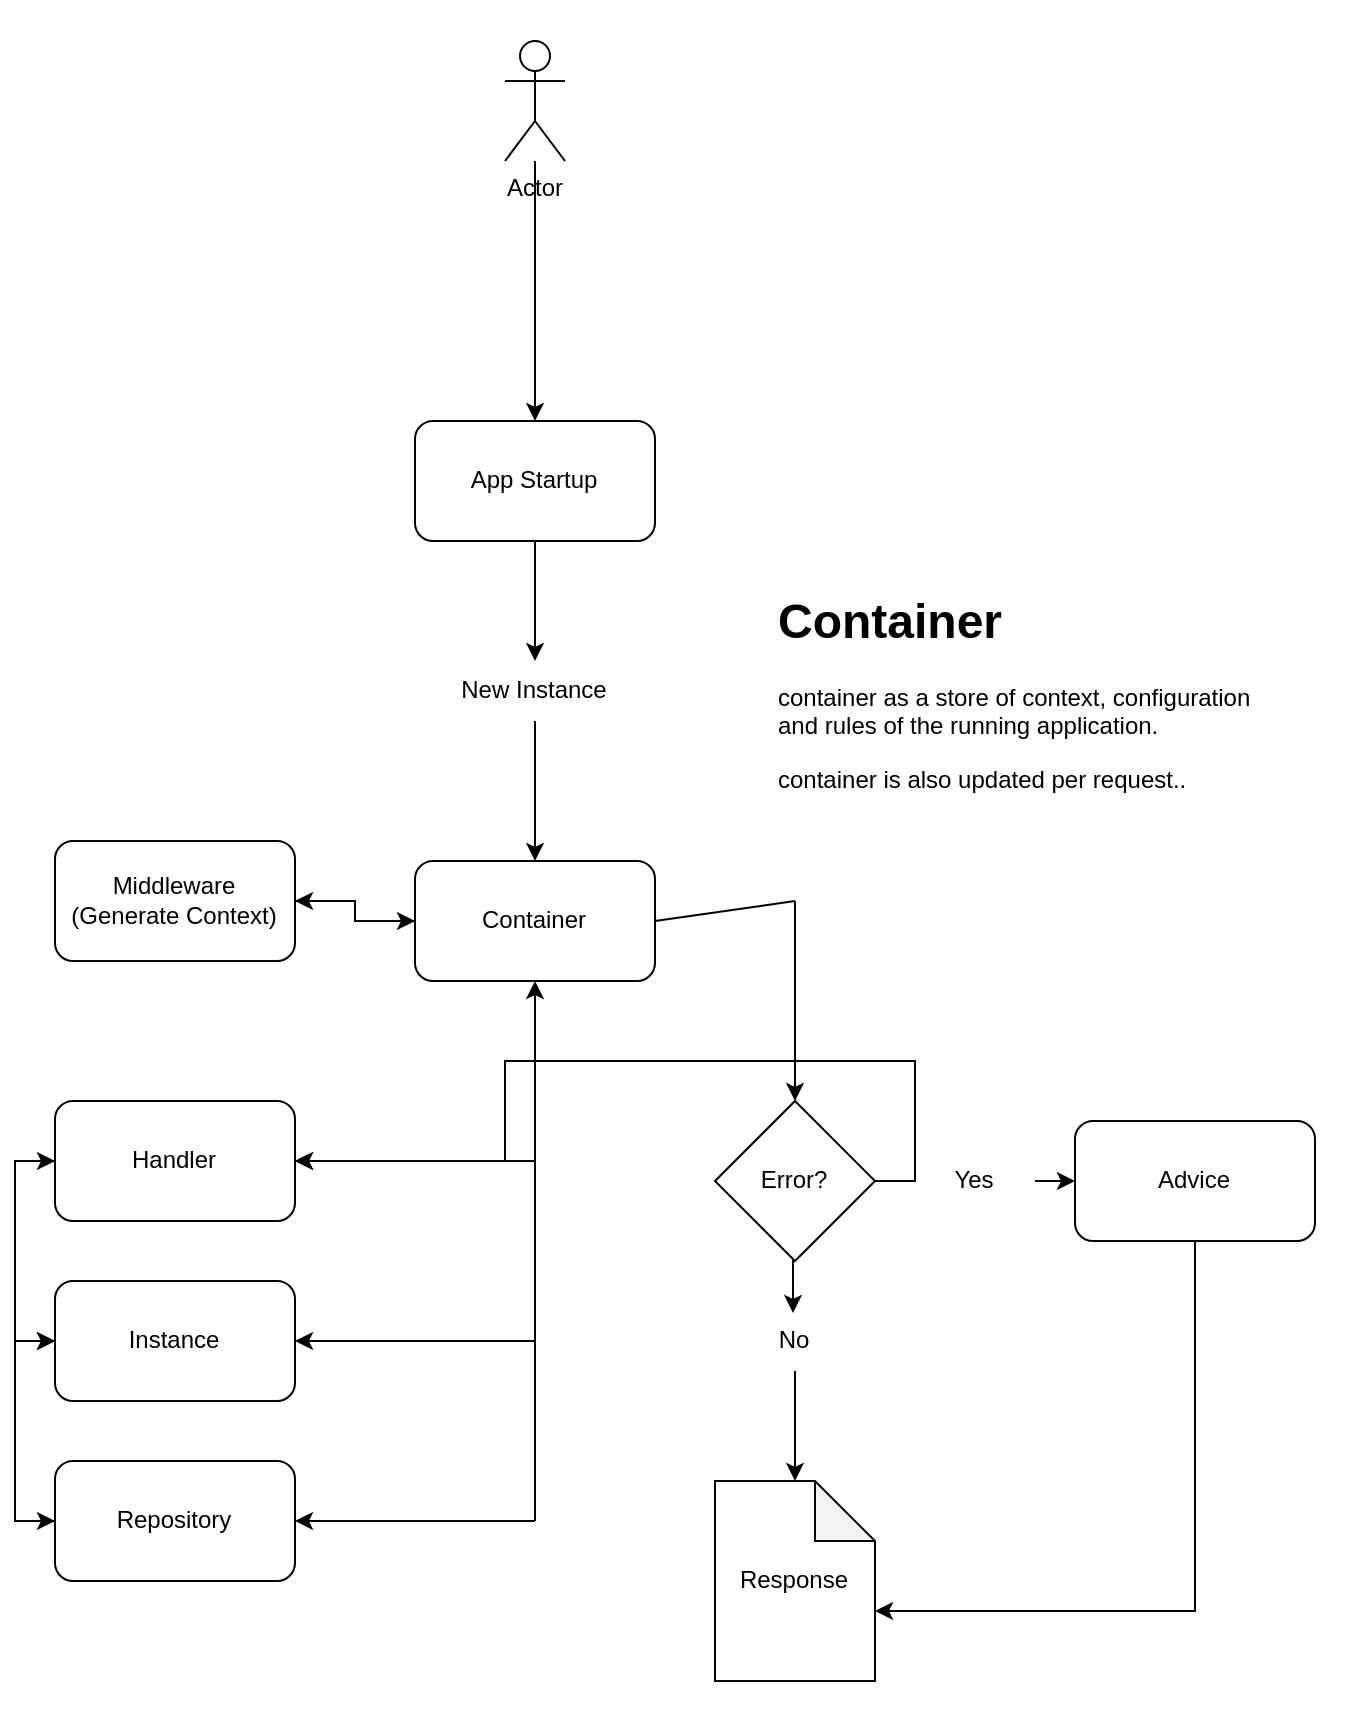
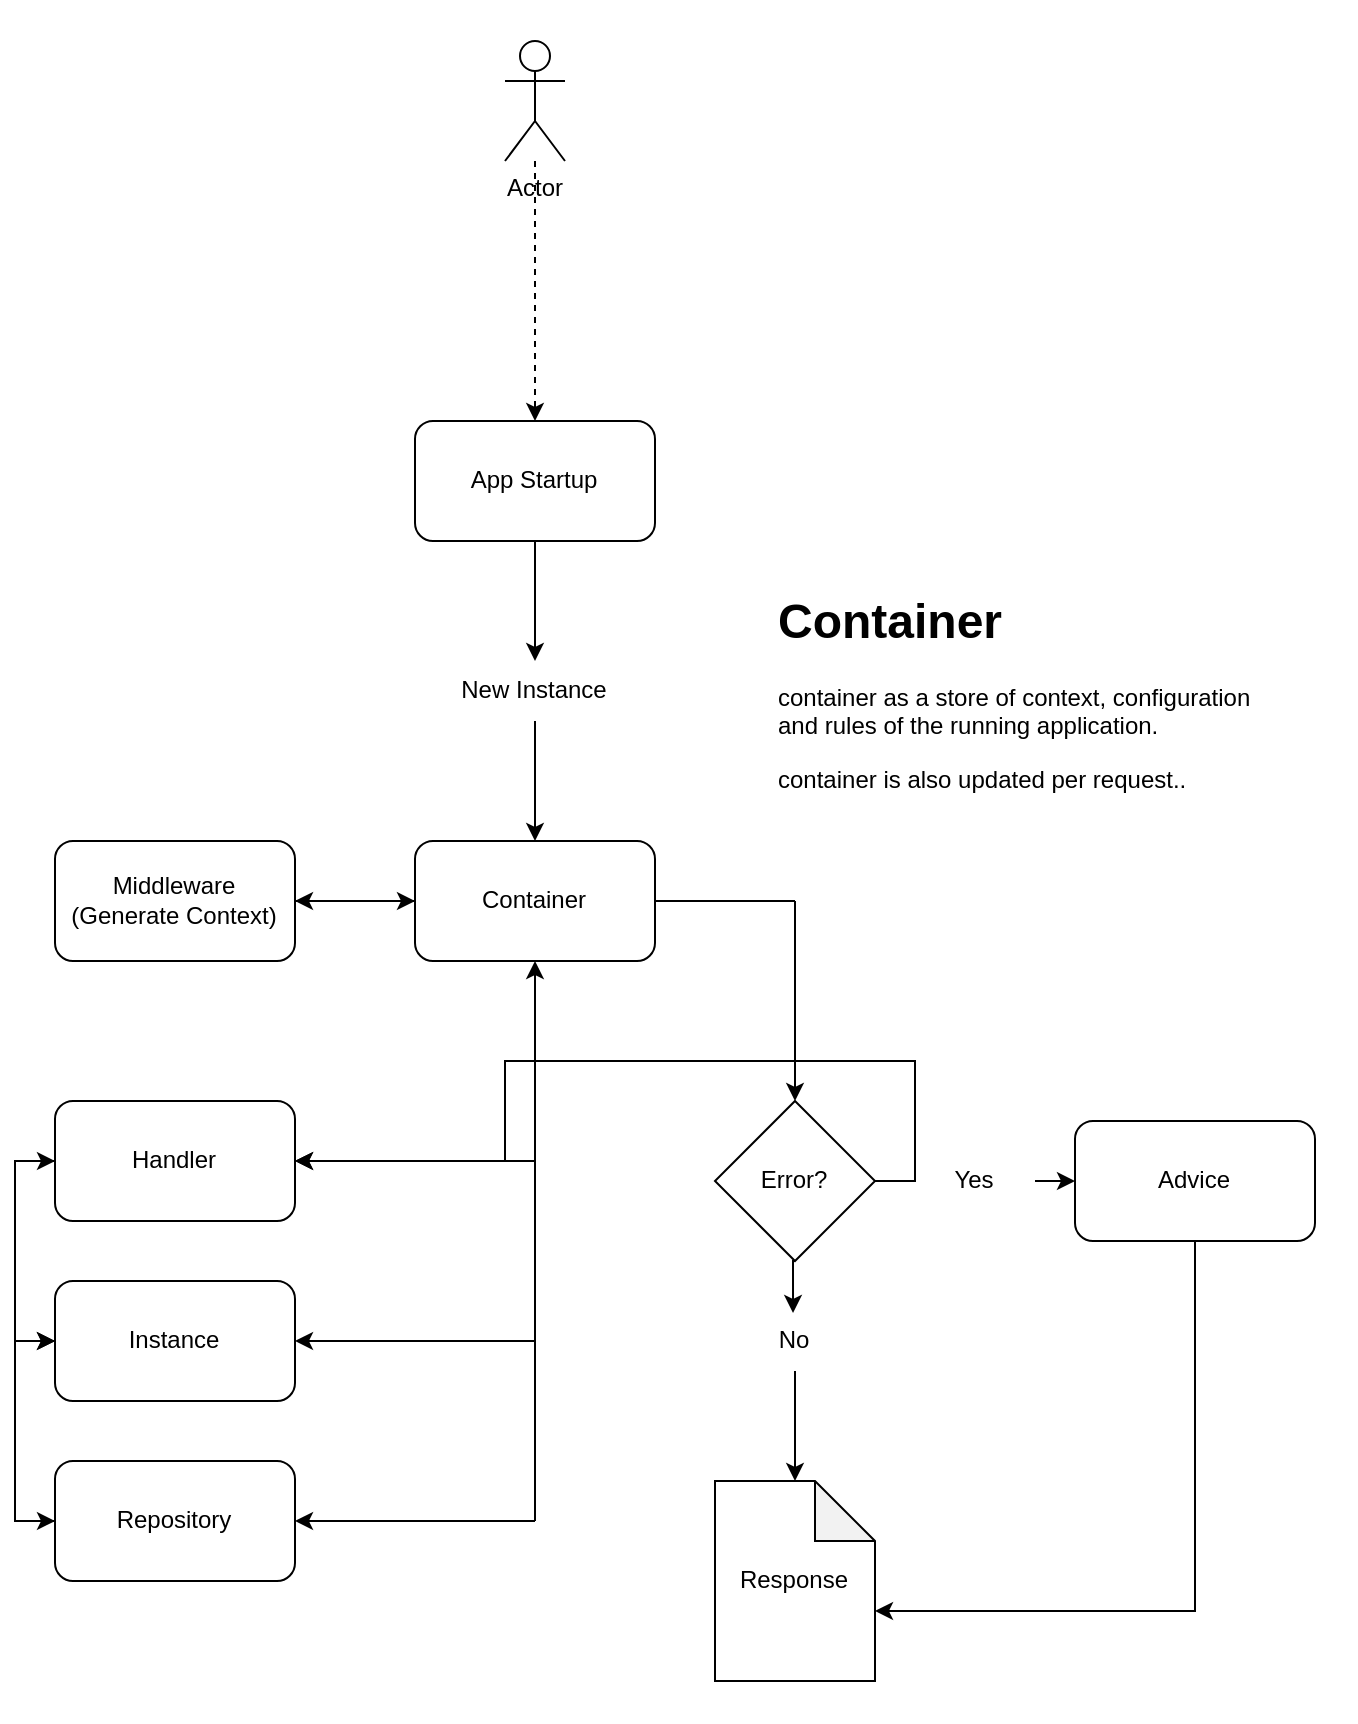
edge "Actor" -> "App Startup": style solid -> dashed
node "Container": moved (535, 921) -> (535, 901)
